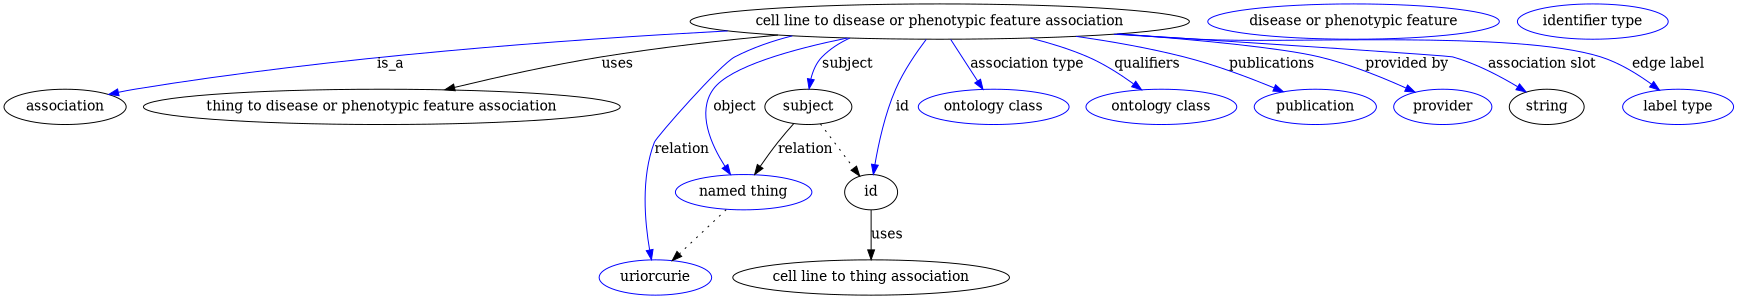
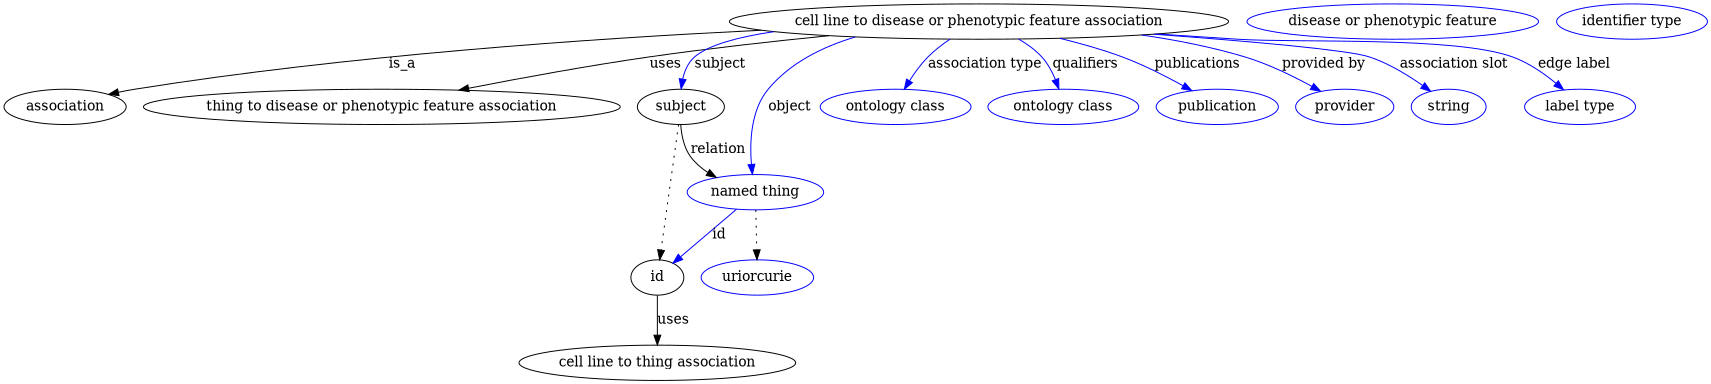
edge "cell line to disease or phenotypic feature association" -> "association": color blue -> black
edge "cell line to disease or phenotypic feature association" -> "id": now "named thing" -> "id"
node "string": color black -> blue
edge "cell line to disease or phenotypic feature association" -> "uriorcurie": removed, label "relation"
